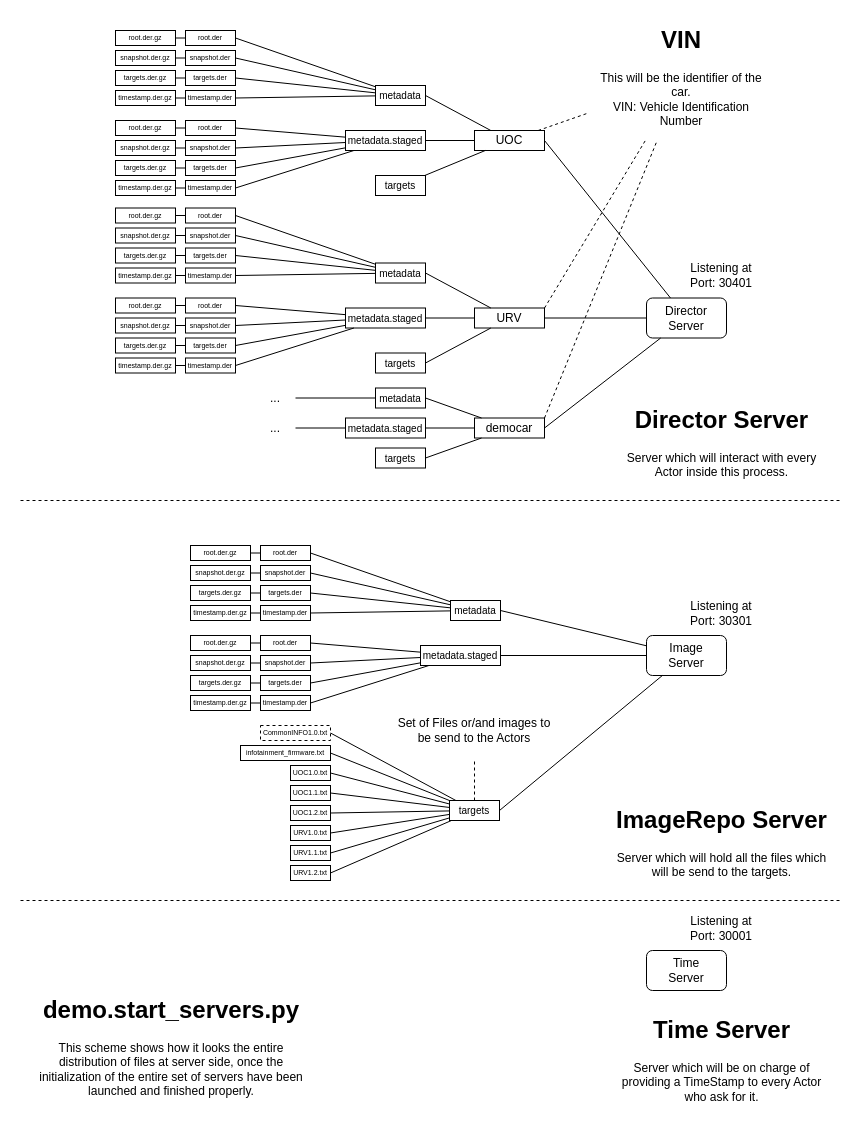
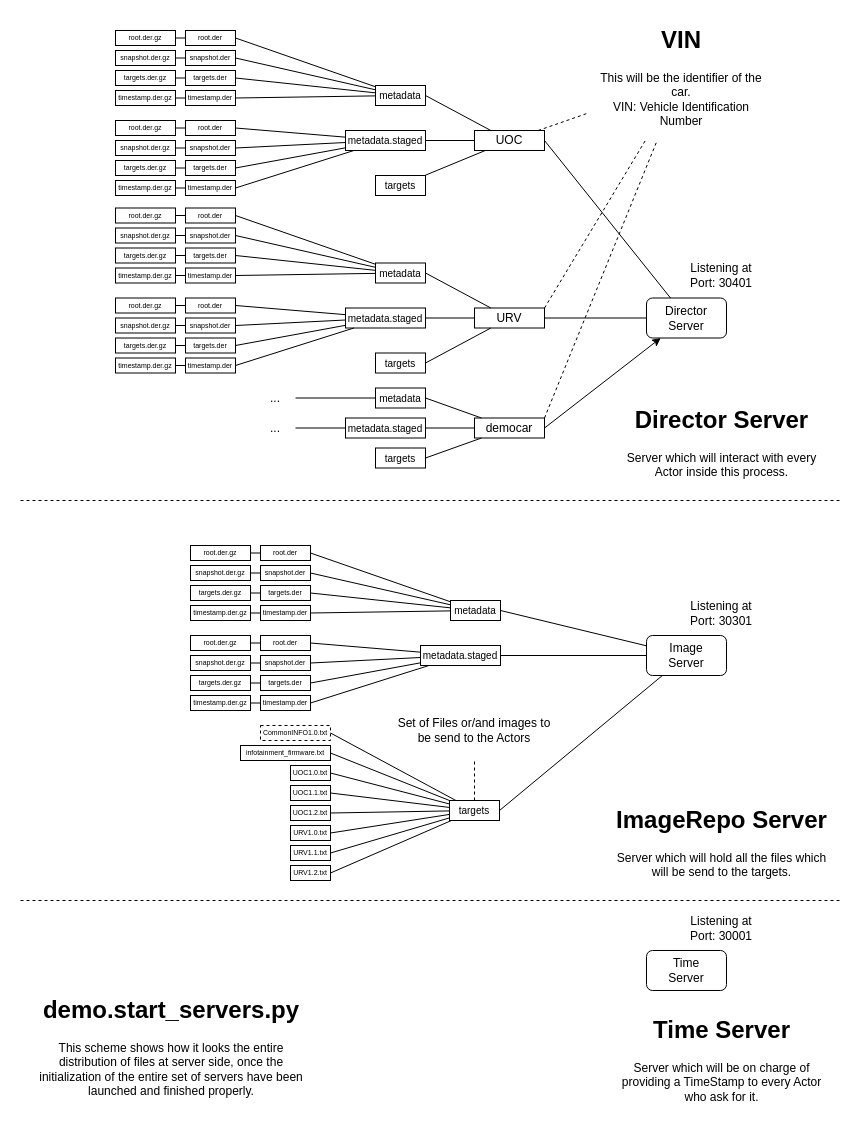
edge "Director Server" -- "democar": arrowhead none -> classic
